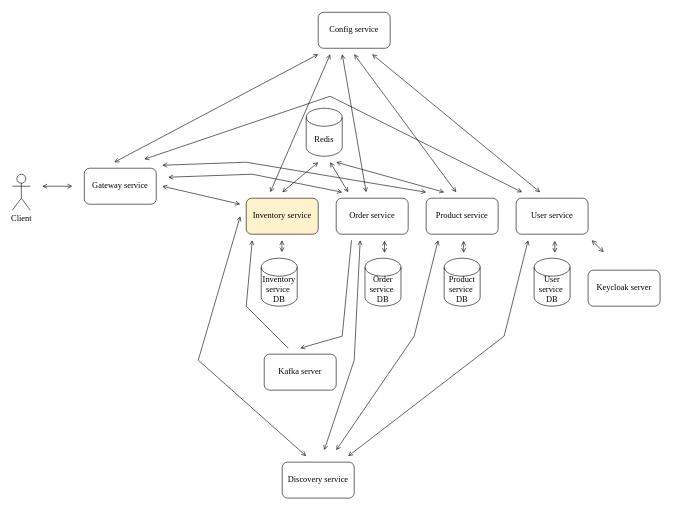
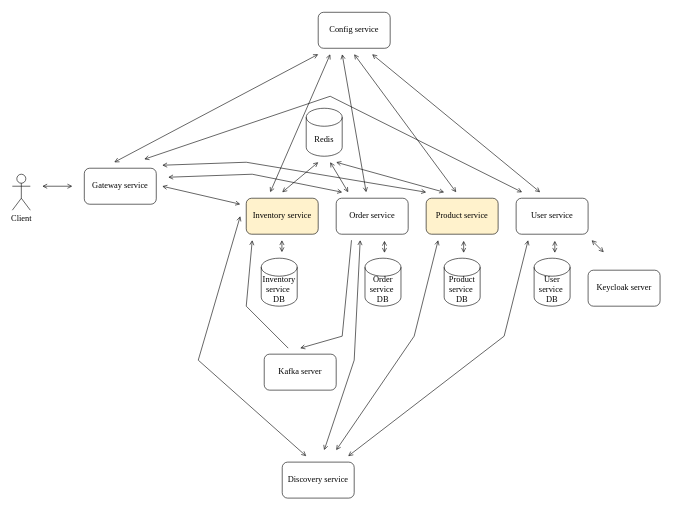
node "Product service": fillcolor #ffffff -> #fff2cc
